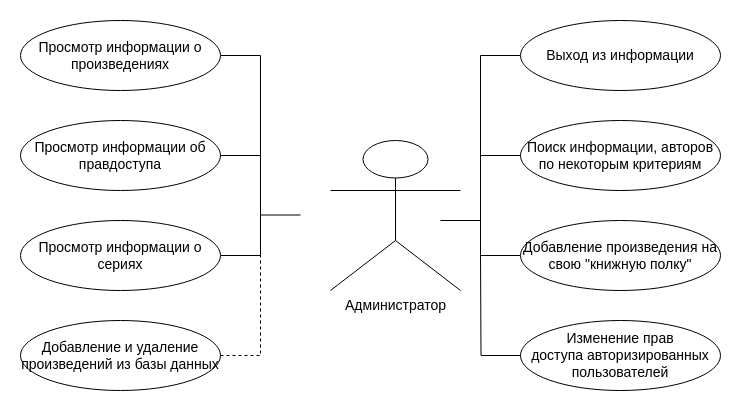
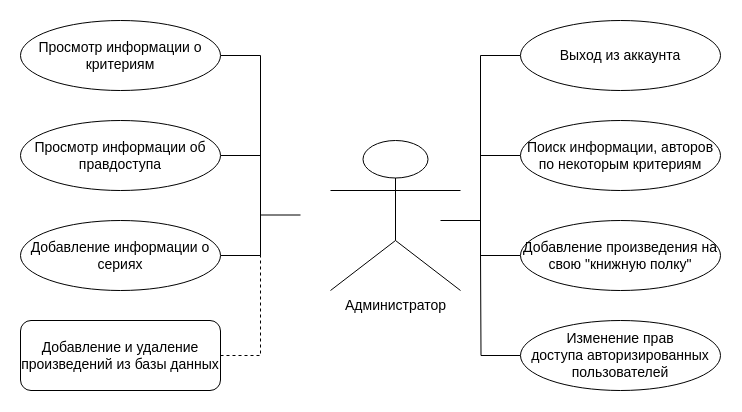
node "Просмотр информации о произведениях": label "Просмотр информации о произведениях" -> "Просмотр информации о критериям"
node "Выход из информации": label "Выход из информации" -> "Выход из аккаунта"
node "Просмотр информации о сериях": label "Просмотр информации о сериях" -> "Добавление информации о сериях"
node "Добавление и удаление произведений из базы данных": shape ellipse -> rounded rectangle
